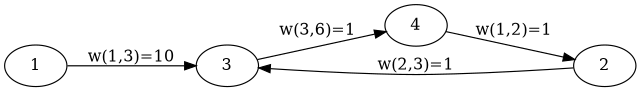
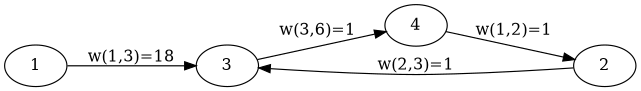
edge "1" -> "3": label "w(1,3)=10" -> "w(1,3)=18"
